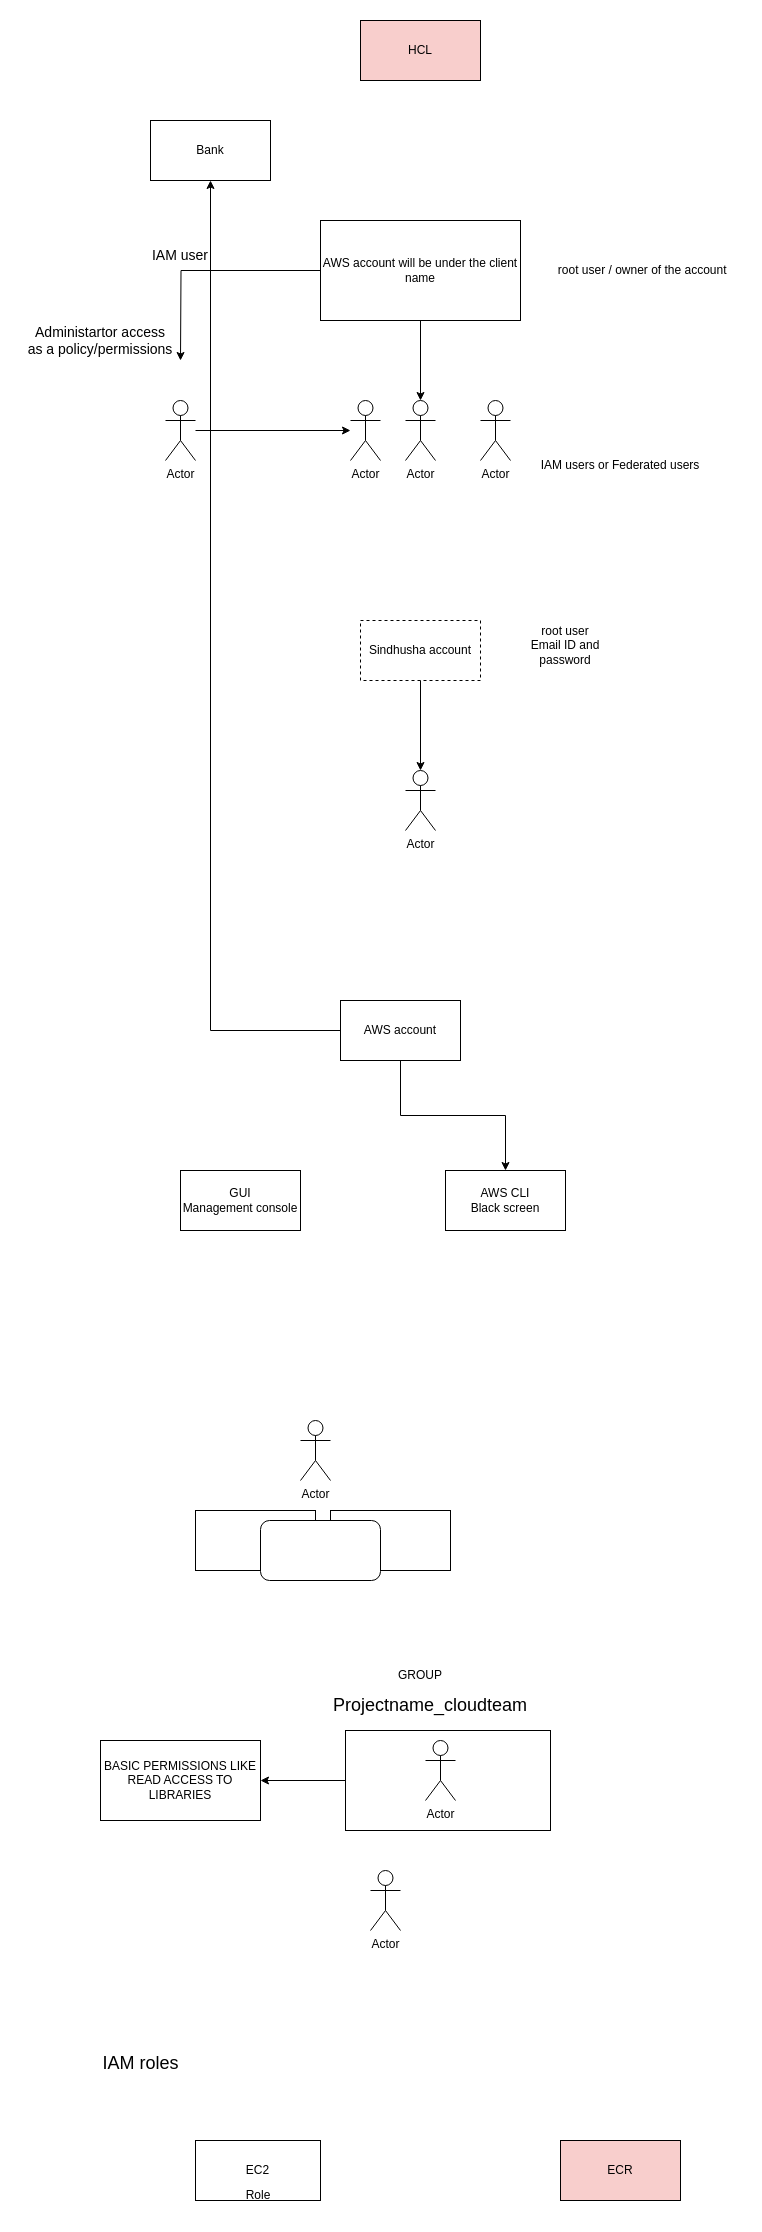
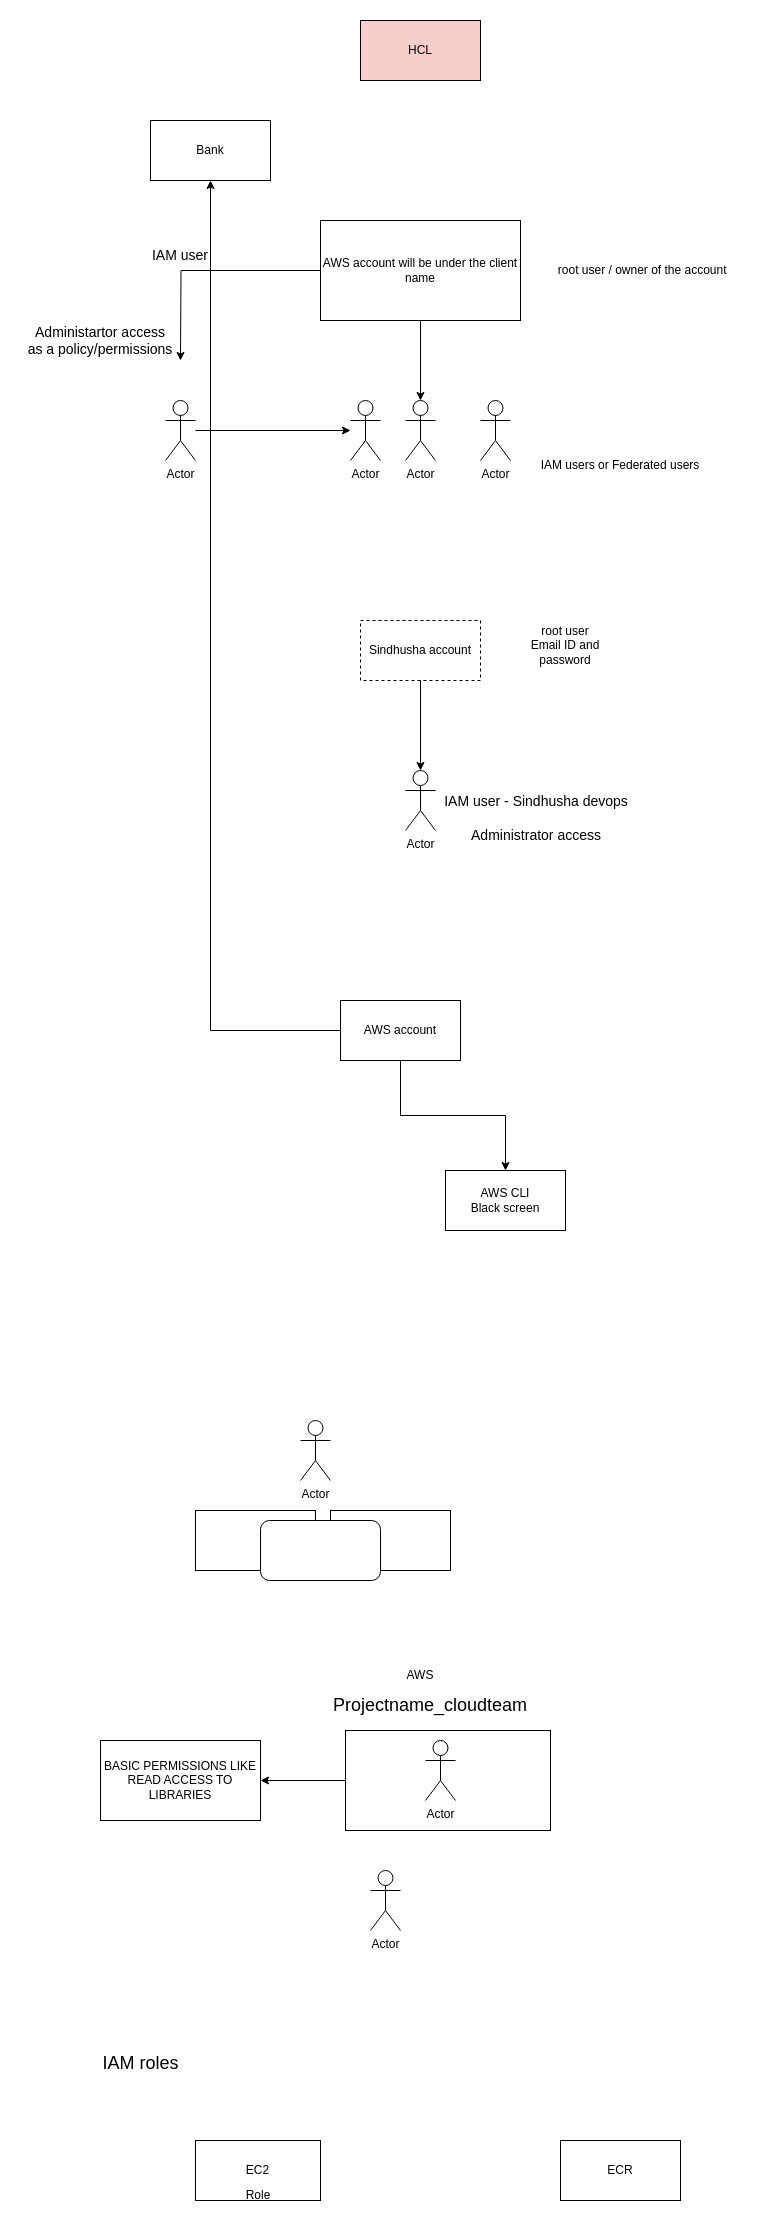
node "IAM user - Sindhusha devops Administrator access": added
node "GUI Management console": removed
node "GROUP": label "GROUP" -> "AWS"
node "ECR": fillcolor #f8cecc -> #ffffff
